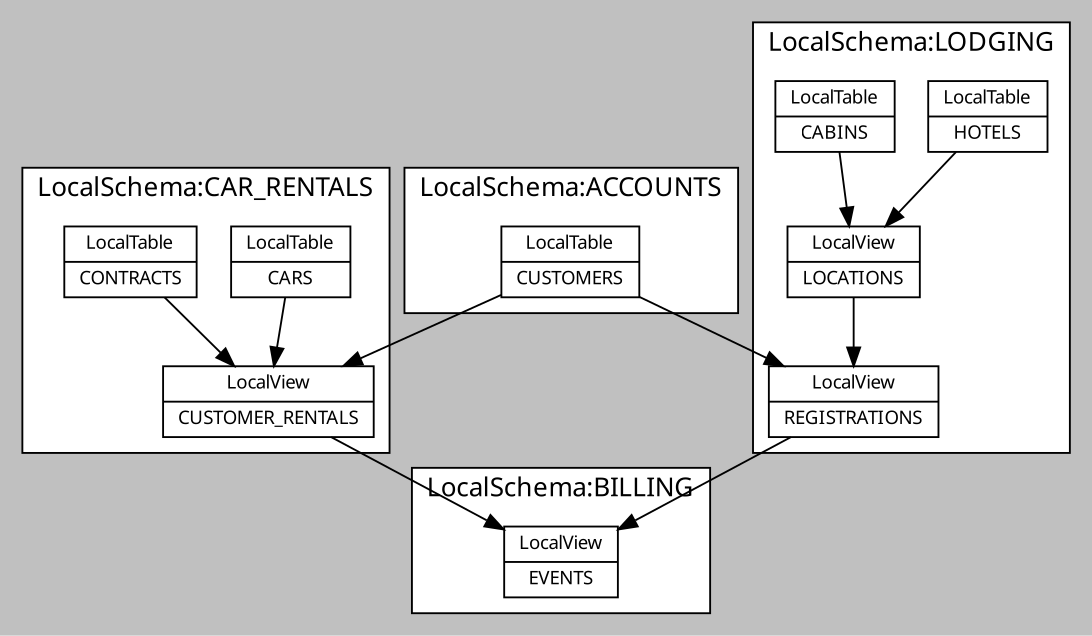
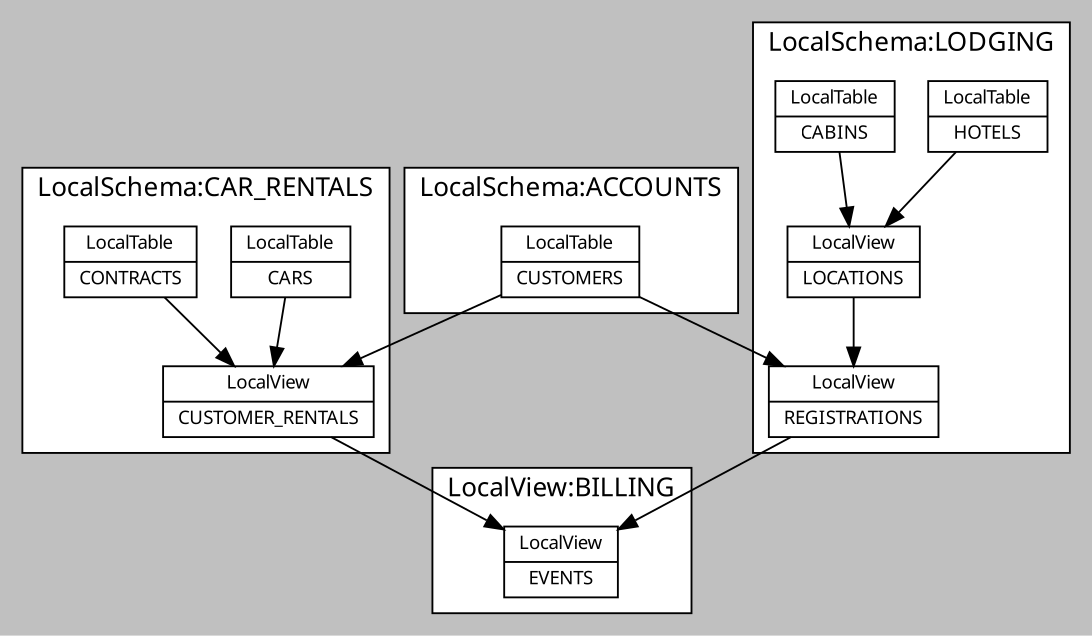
cluster "LocalSchema:BILLING": label "LocalSchema:BILLING" -> "LocalView:BILLING"
